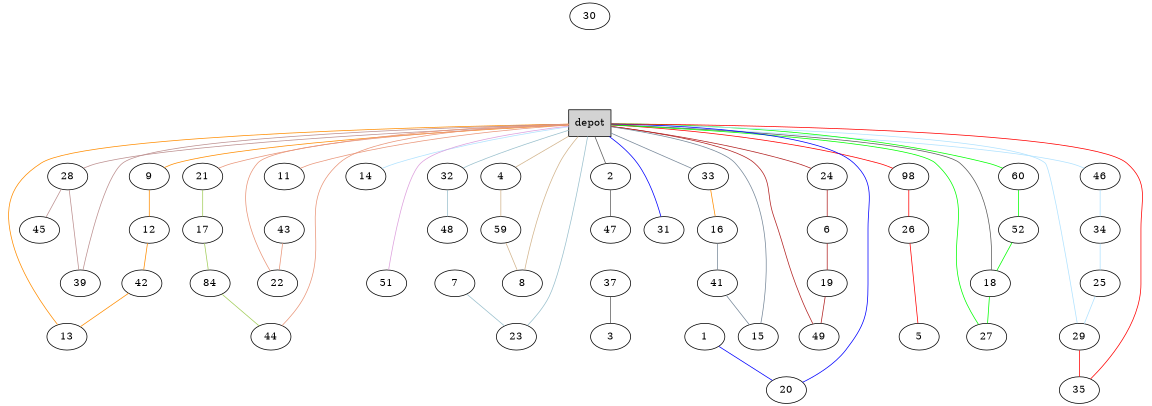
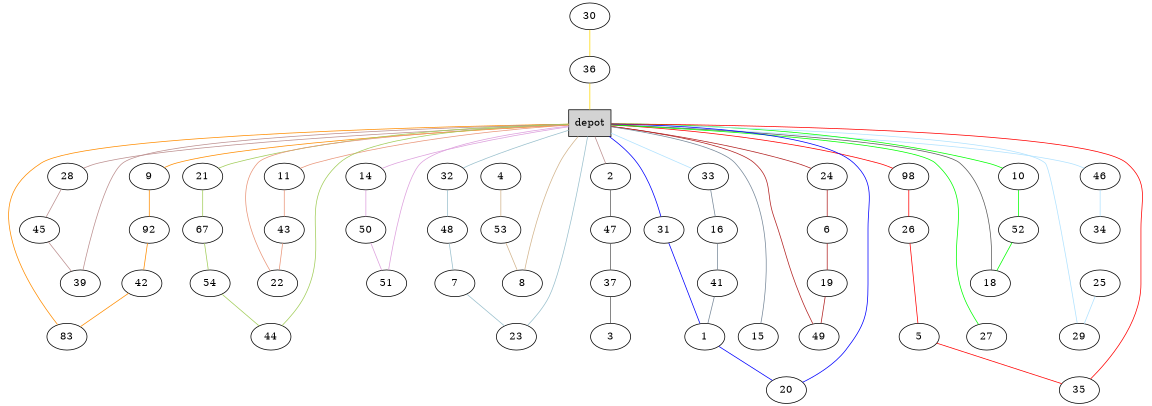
node "36": added
edge "depot" -- "21": color darksalmon -> darkolivegreen3
edge "depot" -- "14": color lightskyblue1 -> plum
edge "depot" -- "2": color gray36 -> rosybrown
edge "depot" -- "33": color lightslategray -> lightskyblue1
edge "depot" -- "4": removed
edge "depot" -- "44": color darksalmon -> darkolivegreen3
node "60": label "60" -> "10"
edge "11" -- "43": added
edge "33" -- "16": color darkorange -> lightslategray
edge "28" -- "39": now "45" -- "39"
node "12": label "12" -> "92"
node "17": label "17" -> "67"
node "50": added
node "59": label "59" -> "53"
edge "48" -- "7": added
edge "47" -- "37": added
edge "34" -- "25": removed
node "84": label "84" -> "54"
edge "31" -- "1": added
edge "41" -- "15": now "41" -- "1"
edge "18" -- "27": removed
node "13": label "13" -> "83"
edge "29" -- "35": now "5" -- "35"
